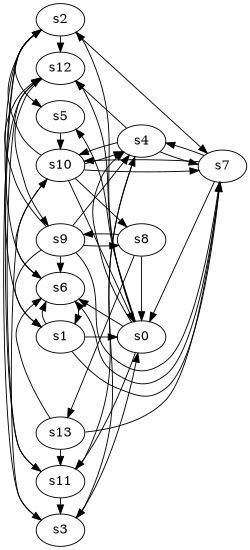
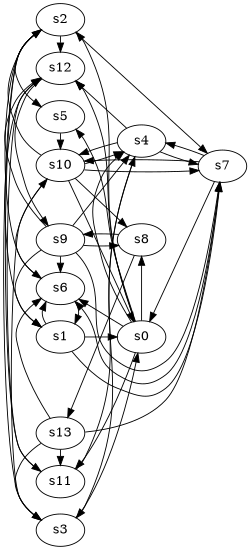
edge "s8" -> "s0": reversed
edge "s11" -> "s3": now "s13" -> "s3"
